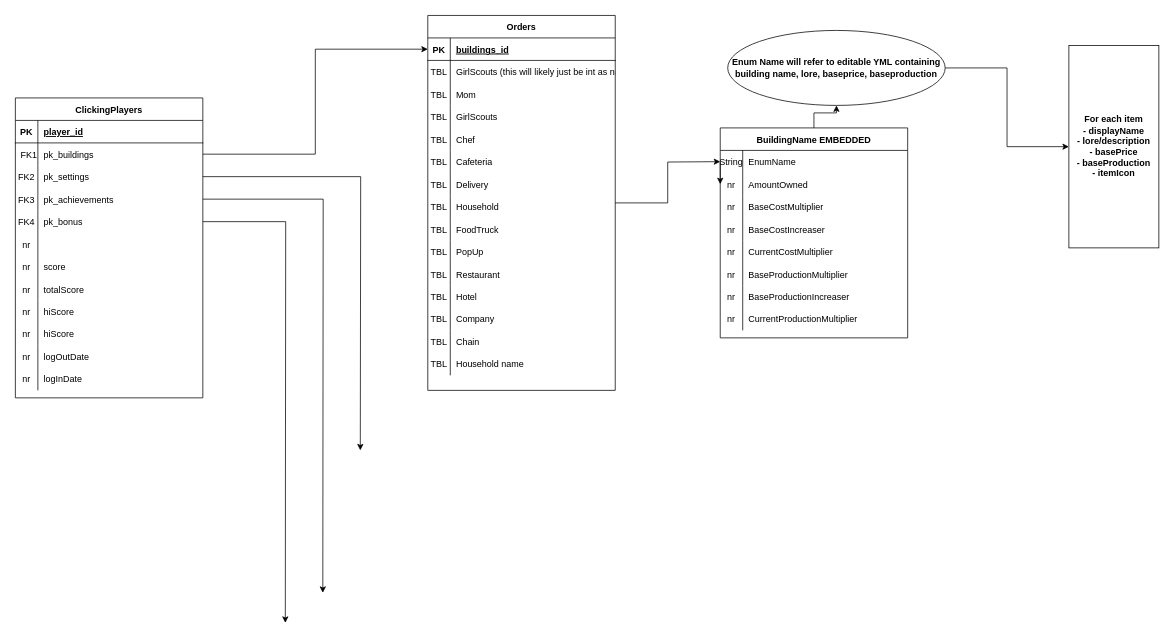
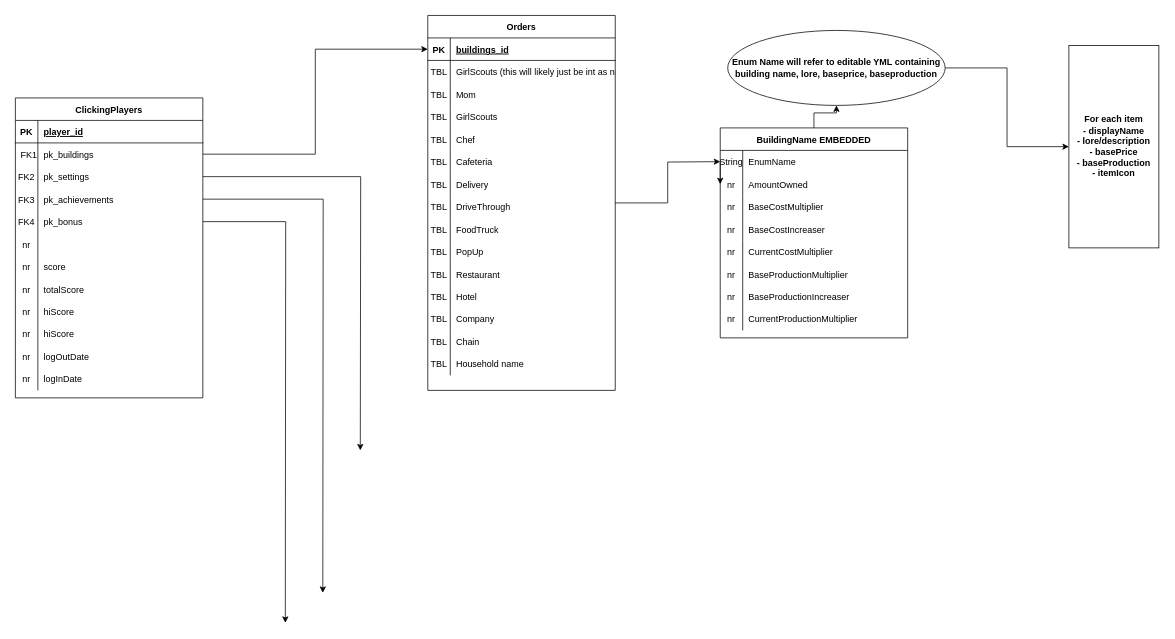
node "Household": label "Household" -> "DriveThrough"
